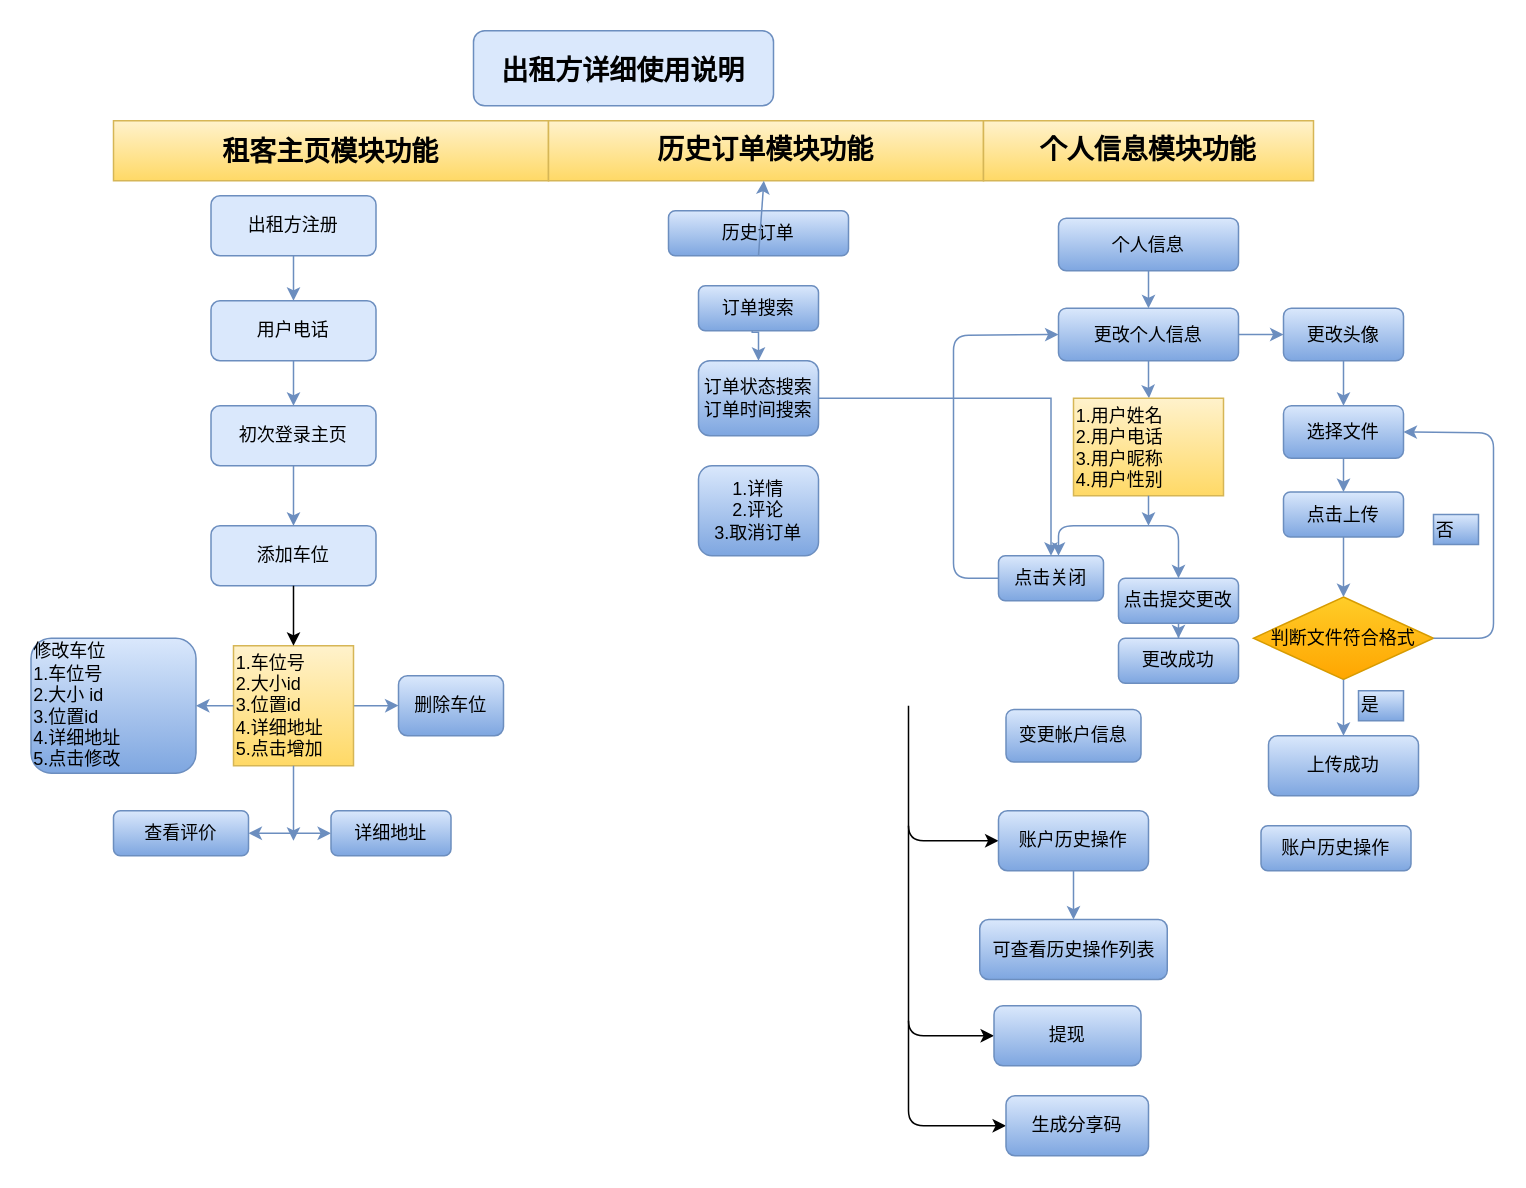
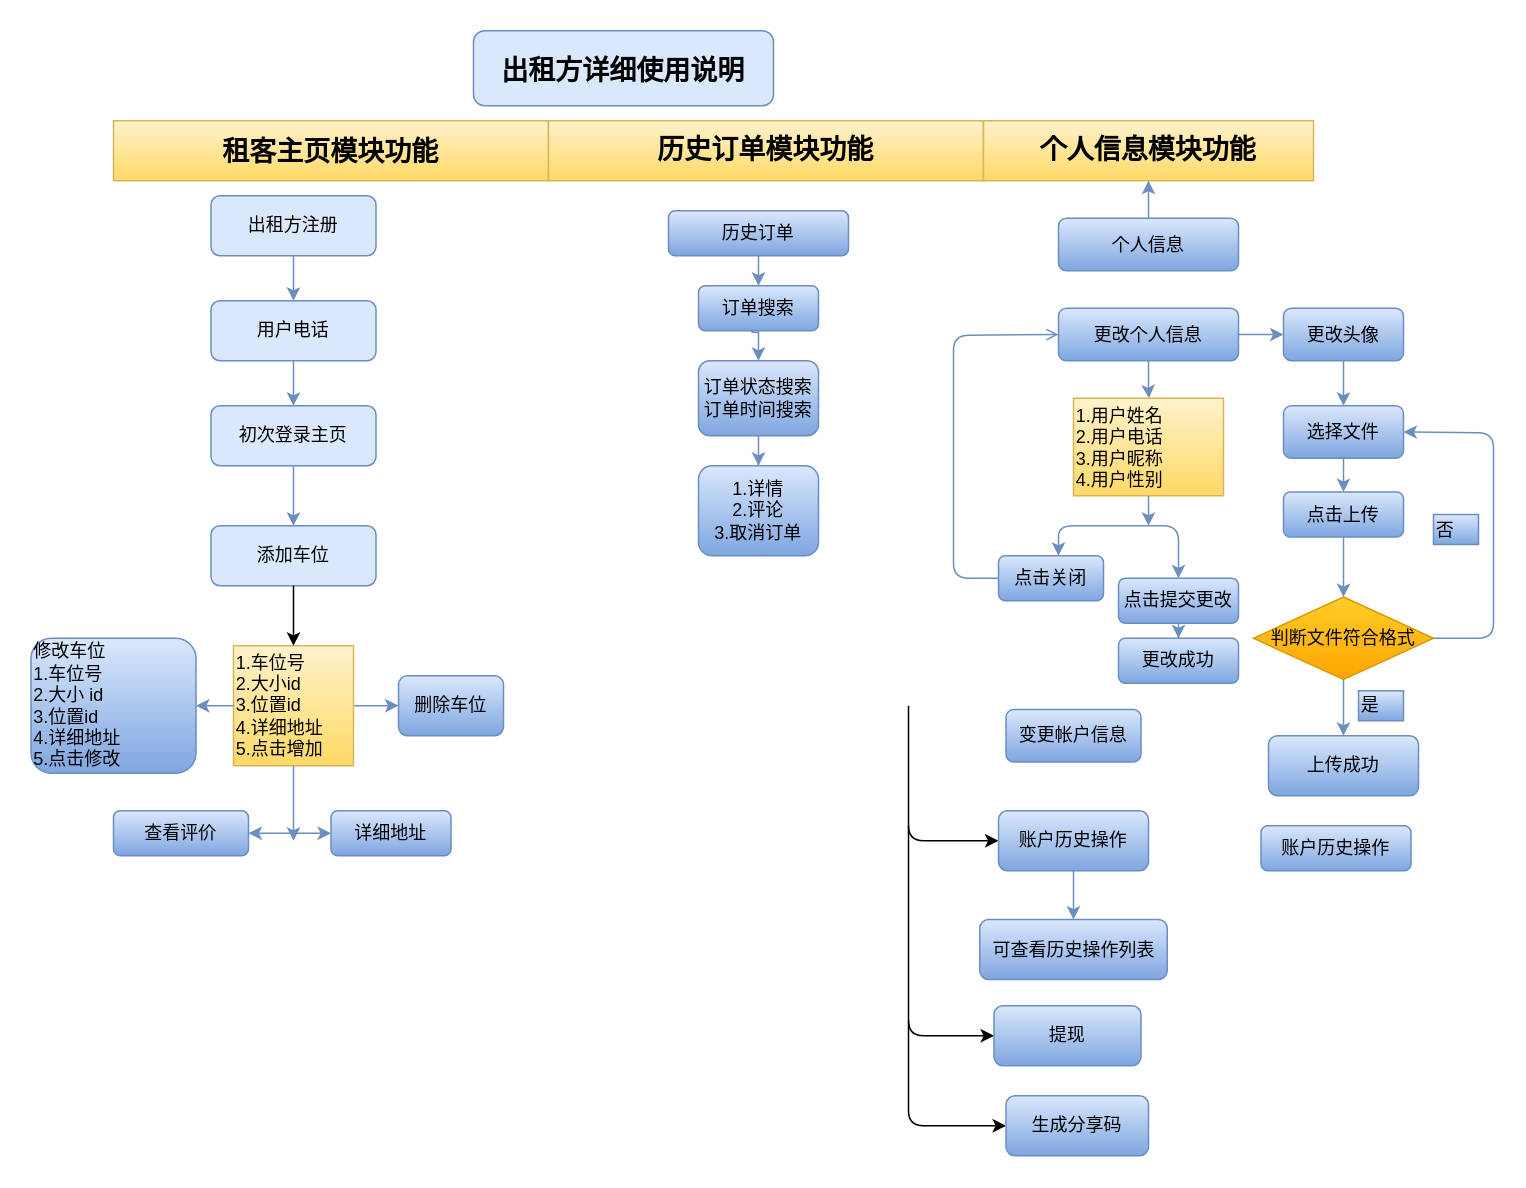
edge "历史订单" -> "历史订单模块功能": now "历史订单" -> "订单搜索"
edge "个人信息" -> "更改个人信息": now "个人信息" -> "个人信息模块功能"
edge "点击关闭" -> "更改个人信息": arrowhead classic -> open
edge "订单状态搜索 订单时间搜索" -> "点击关闭": now "订单状态搜索 订单时间搜索" -> "1.详情 2.评论 3.取消订单"
